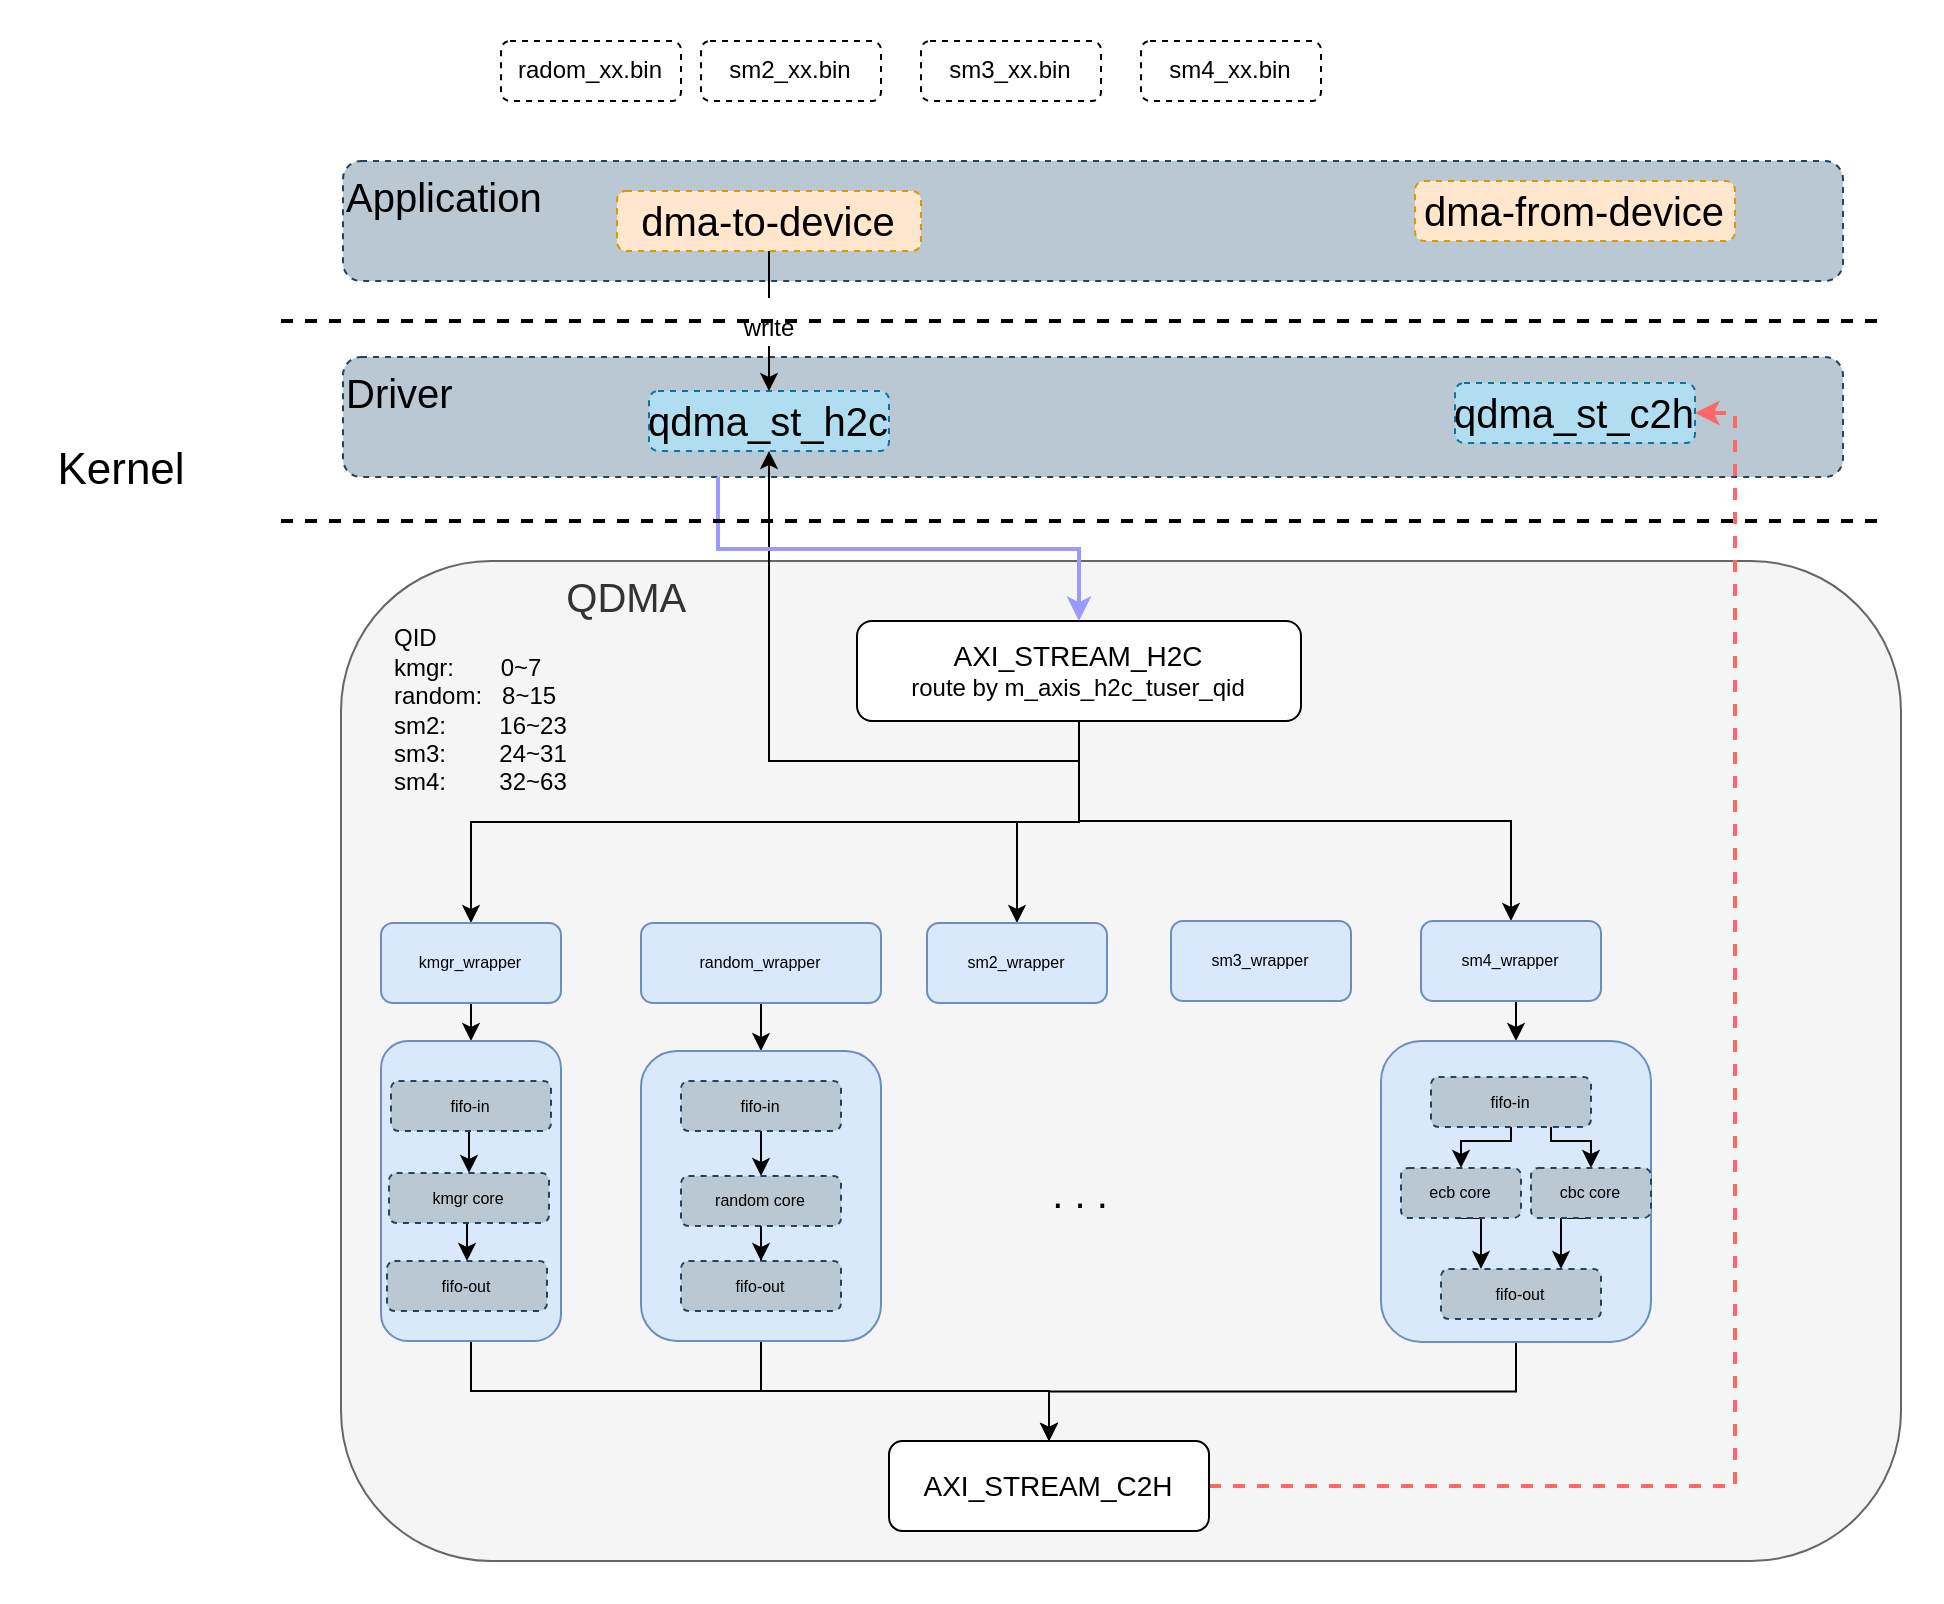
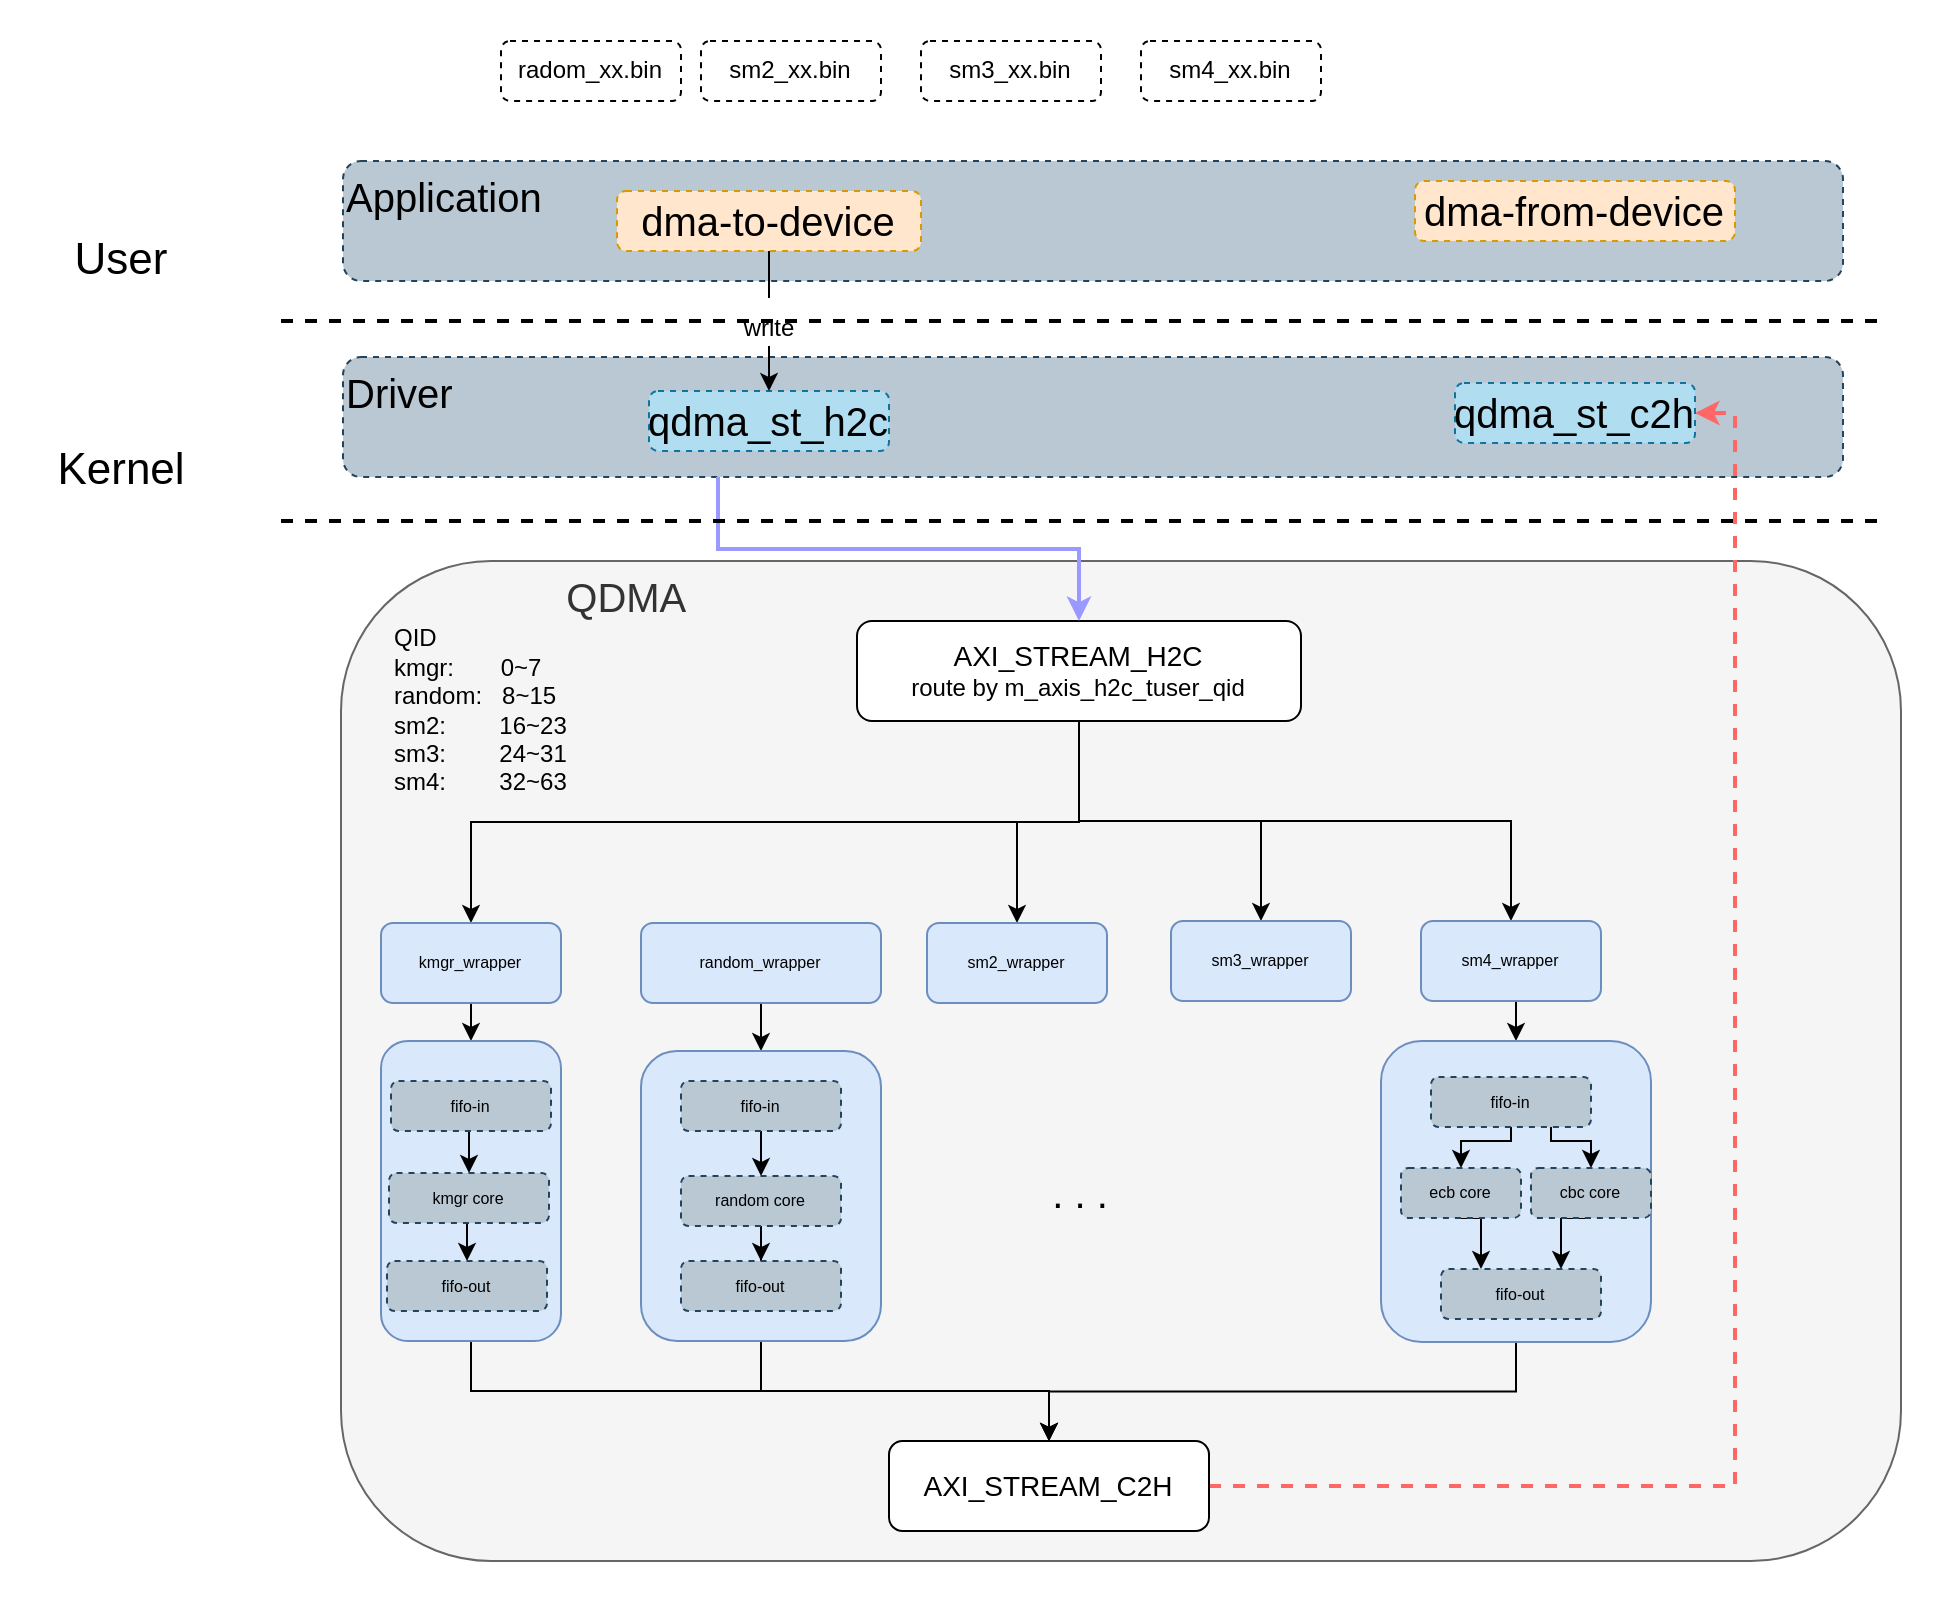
node "User": added
edge "AXI_STREAM_H2C route by m_axis_h2c_tuser_qid" -> "qdma_st_h2c": now "AXI_STREAM_H2C route by m_axis_h2c_tuser_qid" -> "sm3_wrapper"
